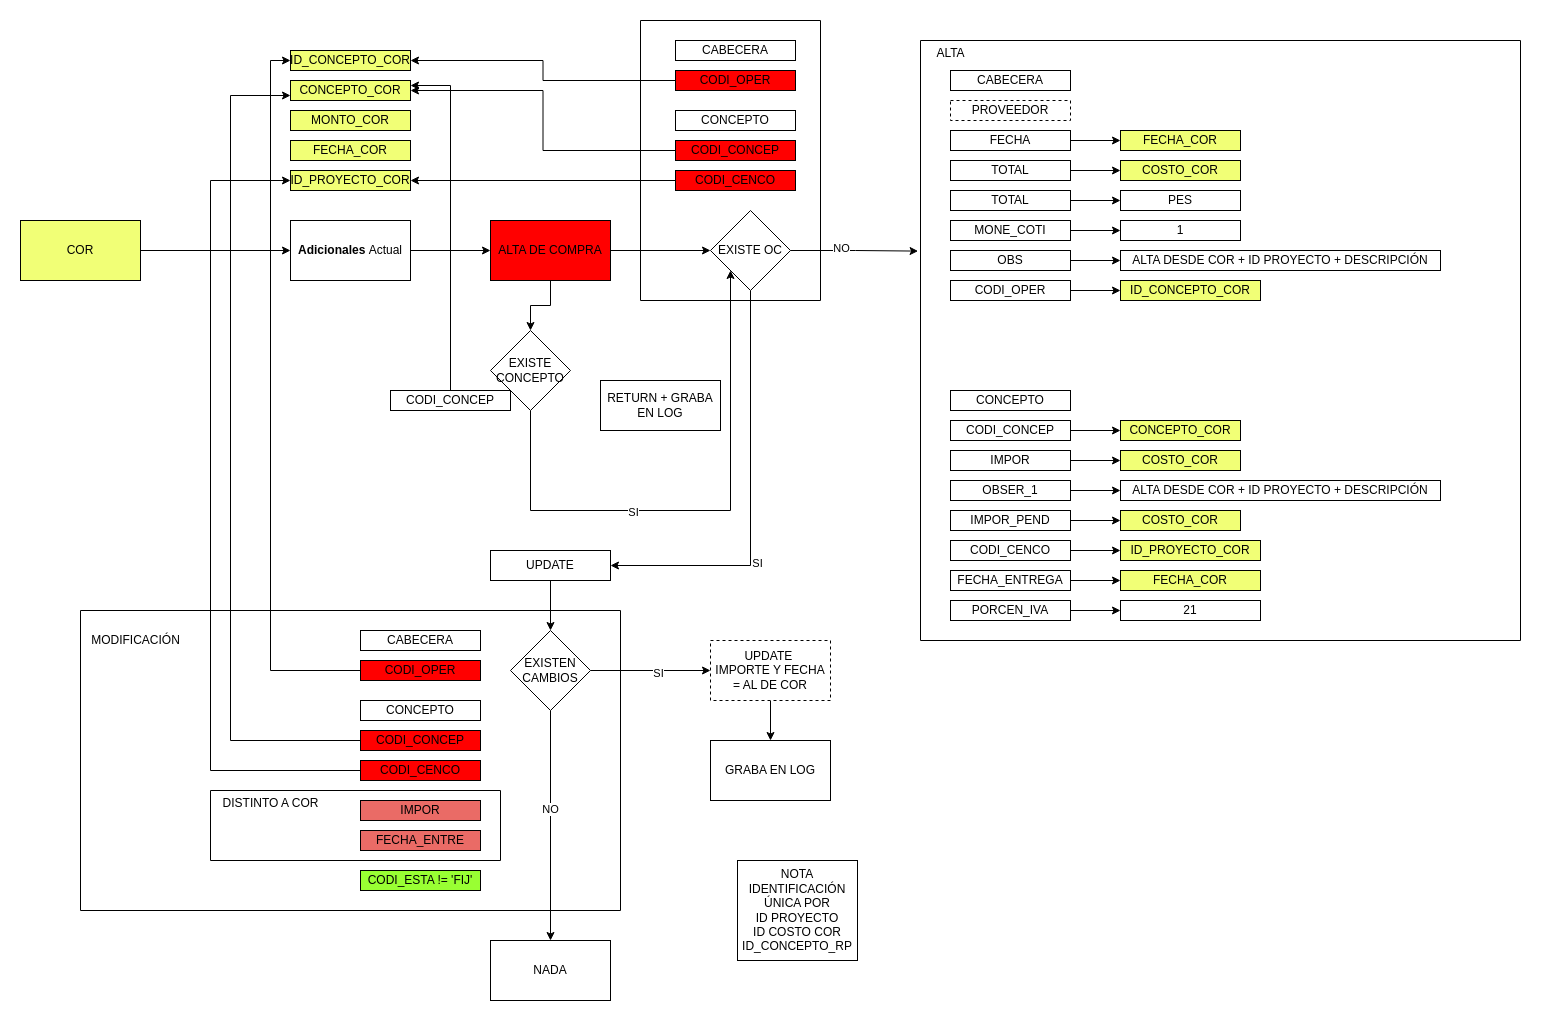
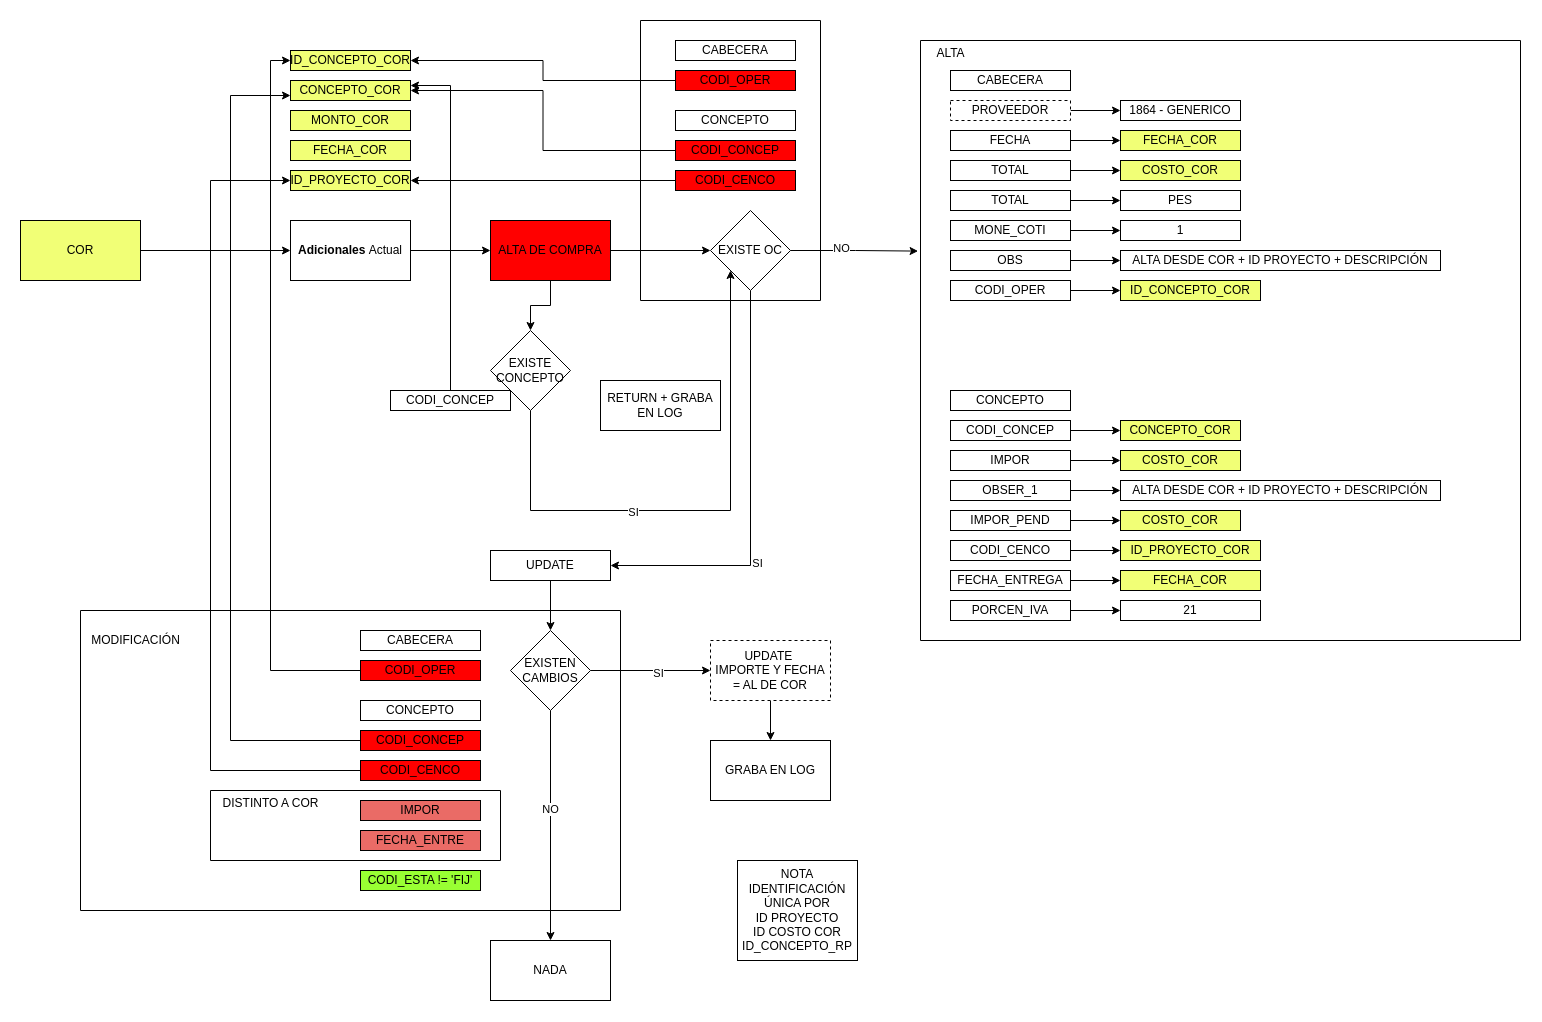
edge "PROVEEDOR" -> "1864 - GENERICO": added
node "1864 - GENERICO": added
